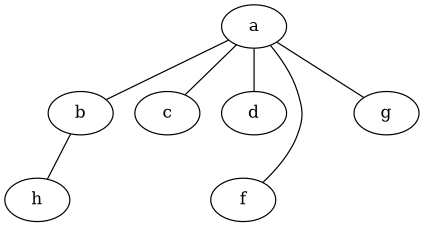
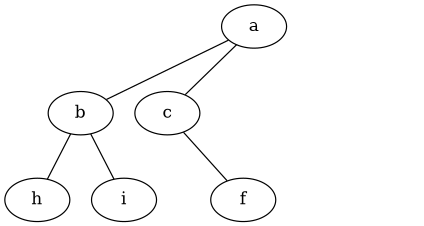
node "d": removed
node "g": removed
edge "a" -- "f": now "c" -- "f"
node "i": added
